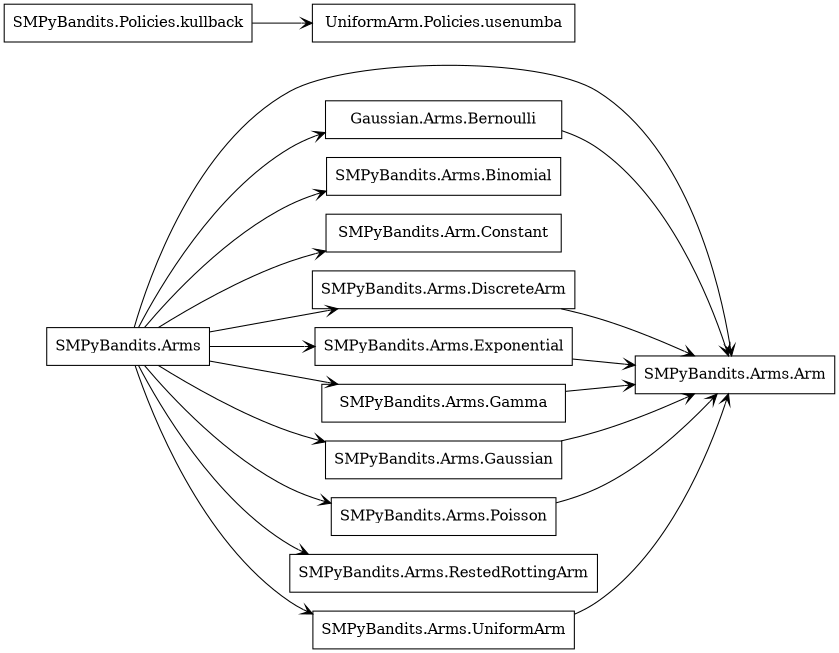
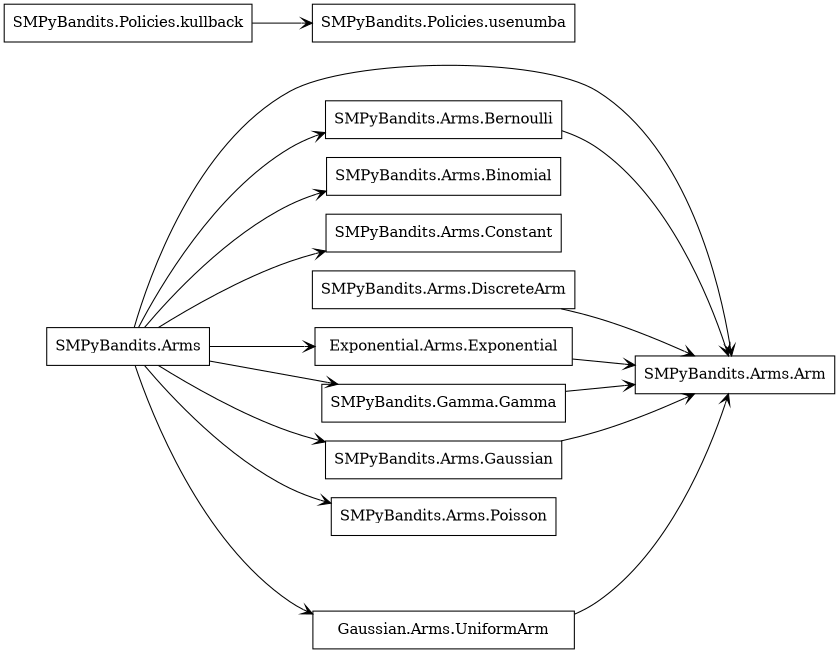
node "UniformArm.Policies.usenumba": label "UniformArm.Policies.usenumba" -> "SMPyBandits.Policies.usenumba"
node "Gaussian.Arms.Bernoulli": label "Gaussian.Arms.Bernoulli" -> "SMPyBandits.Arms.Bernoulli"
node "SMPyBandits.Arm.Constant": label "SMPyBandits.Arm.Constant" -> "SMPyBandits.Arms.Constant"
edge "SMPyBandits.Arms" -> "SMPyBandits.Arms.DiscreteArm": removed
node "SMPyBandits.Arms.Exponential": label "SMPyBandits.Arms.Exponential" -> "Exponential.Arms.Exponential"
node "SMPyBandits.Arms.Gamma": label "SMPyBandits.Arms.Gamma" -> "SMPyBandits.Gamma.Gamma"
edge "SMPyBandits.Arms.Poisson" -> "SMPyBandits.Arms.Arm": removed
node "SMPyBandits.Arms.RestedRottingArm": removed
node "SMPyBandits.Arms.UniformArm": label "SMPyBandits.Arms.UniformArm" -> "Gaussian.Arms.UniformArm"
